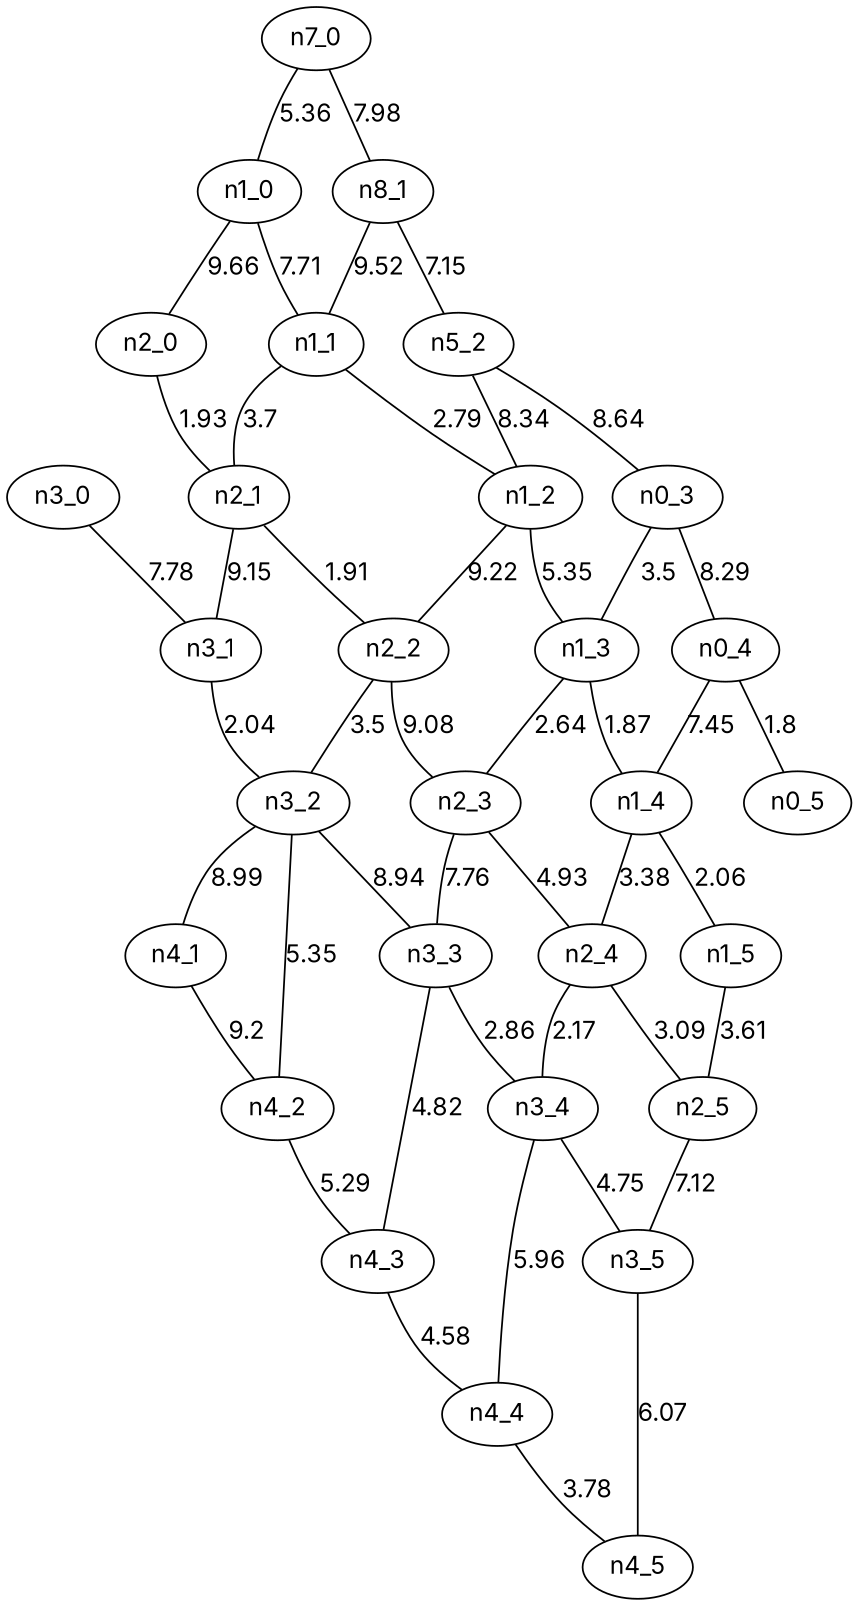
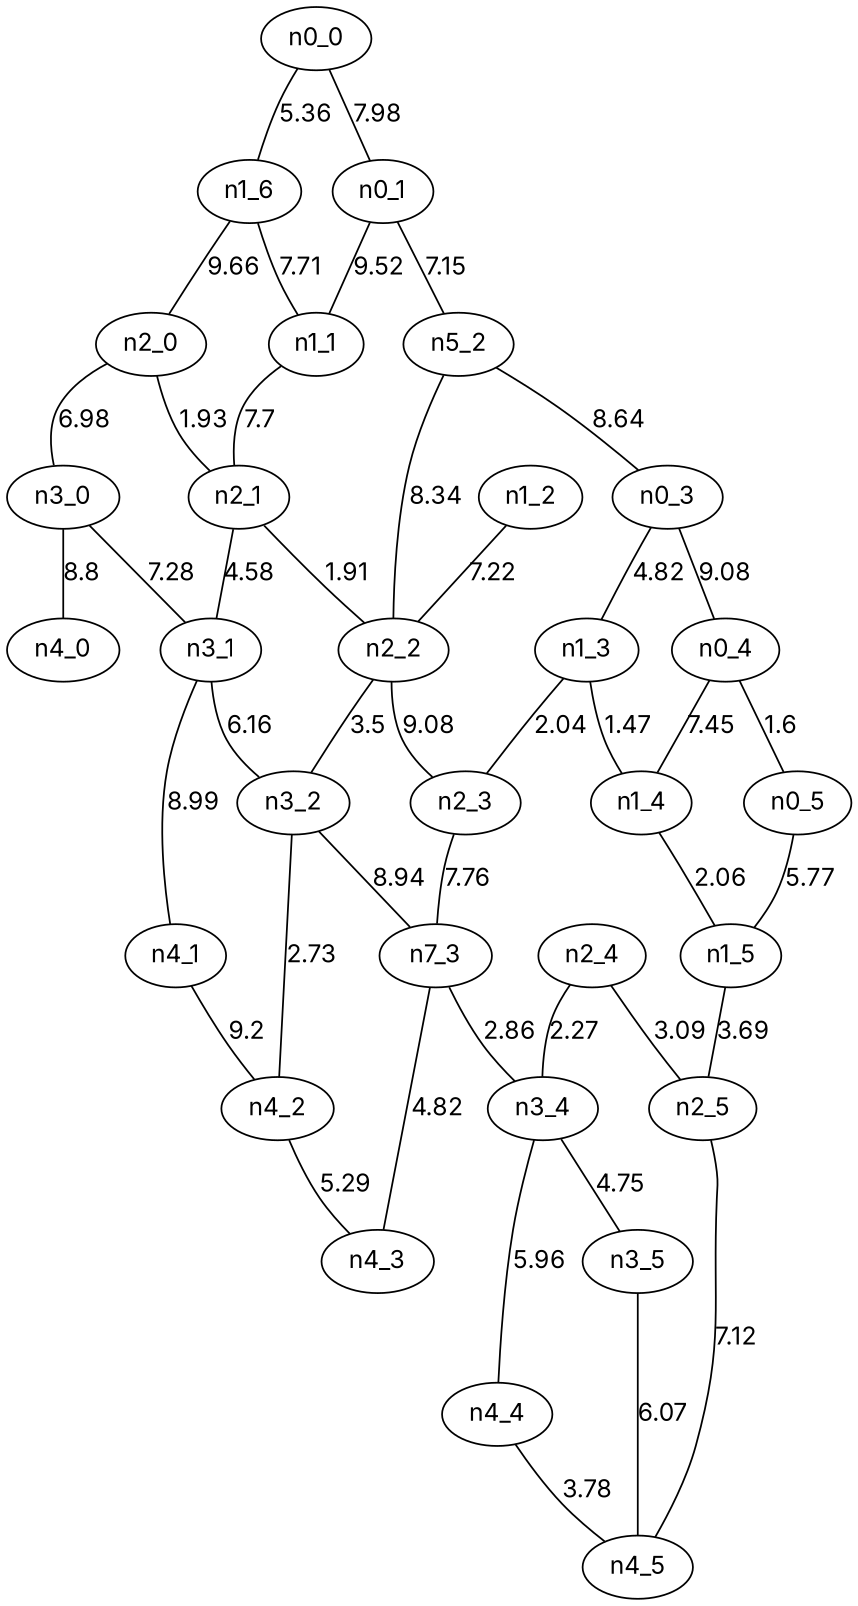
node "n7_0": label "n7_0" -> "n0_0"
node "n1_0": label "n1_0" -> "n1_6"
node "n8_1": label "n8_1" -> "n0_1"
edge "n2_0" -- "n3_0": added, label "6.98"
edge "n1_1" -- "n2_1": label "3.7" -> "7.7"
edge "n5_2" -- "n1_2": now "n5_2" -- "n2_2"
edge "n1_1" -- "n1_2": removed, label "2.79"
edge "n3_0" -- "n3_1": label "7.78" -> "7.28"
edge "n2_1" -- "n3_1": label "9.15" -> "4.58"
edge "n1_2" -- "n2_2": label "9.22" -> "7.22"
edge "n0_3" -- "n1_3": label "3.5" -> "4.82"
edge "n0_3" -- "n0_4": label "8.29" -> "9.08"
edge "n1_2" -- "n1_3": removed, label "5.35"
node "n4_0": added
edge "n3_1" -- "n3_2": label "2.04" -> "6.16"
edge "n1_3" -- "n2_3": label "2.64" -> "2.04"
edge "n1_3" -- "n1_4": label "1.87" -> "1.47"
edge "n0_4" -- "n0_5": label "1.8" -> "1.6"
edge "n3_2" -- "n4_1": now "n3_1" -- "n4_1"
edge "n2_3" -- "n2_4": removed, label "4.93"
edge "n1_4" -- "n2_4": removed, label "3.38"
edge "n0_5" -- "n1_5": added, label "5.77"
edge "n3_2" -- "n4_2": label "5.35" -> "2.73"
node "n3_3": label "n3_3" -> "n7_3"
edge "n2_4" -- "n3_4": label "2.17" -> "2.27"
edge "n1_5" -- "n2_5": label "3.61" -> "3.69"
edge "n2_5" -- "n3_5": now "n2_5" -- "n4_5"
edge "n4_3" -- "n4_4": removed, label "4.58"
